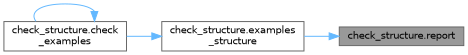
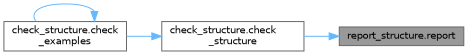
node "check_structure.examples _structure": label "check_structure.examples _structure" -> "check_structure.check _structure"
node "check_structure.report": label "check_structure.report" -> "report_structure.report"
